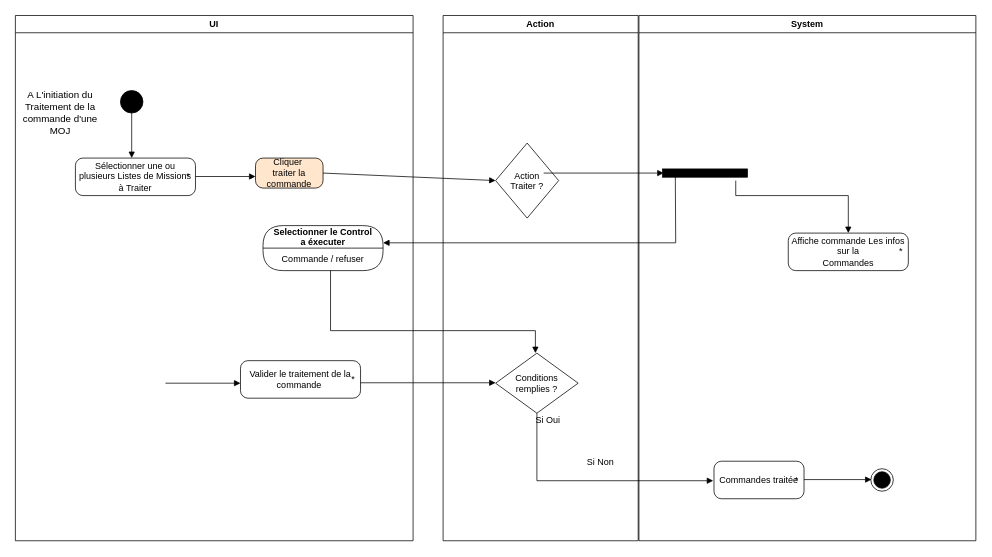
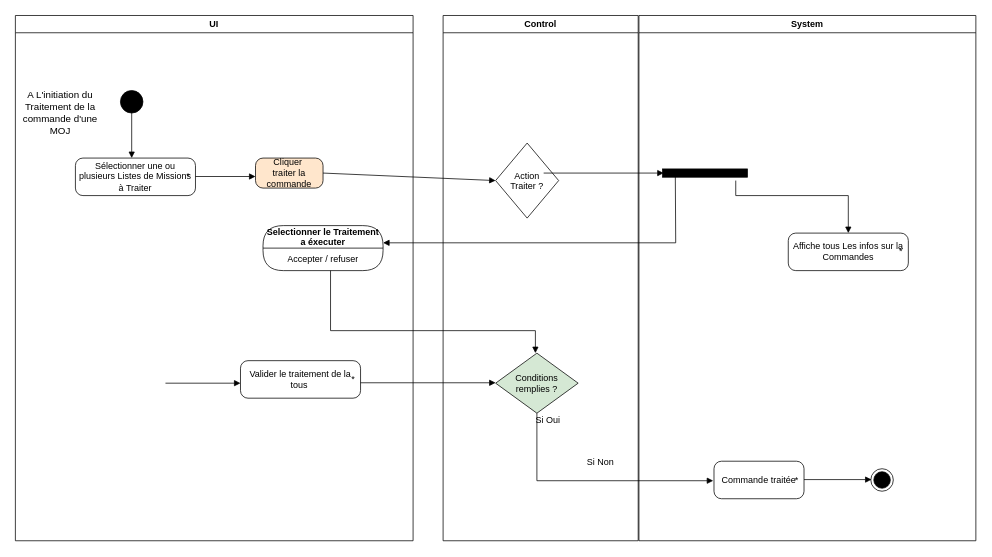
node "Action": label "Action" -> "Control"
node "Selectionner le Control a éxecuter": label "Selectionner le Control a éxecuter" -> "Selectionner le Traitement a éxecuter"
node "Affiche commande Les infos sur la Commandes": label "Affiche commande Les infos sur la Commandes" -> "Affiche tous Les infos sur la Commandes"
node "Commande / refuser": label "Commande / refuser" -> "Accepter / refuser"
node "Valider le traitement de la commande": label "Valider le traitement de la commande" -> "Valider le traitement de la tous"
node "Conditions remplies ?": fillcolor #ffffff -> #d5e8d4
node "Commandes traitée": label "Commandes traitée" -> "Commande traitée"
